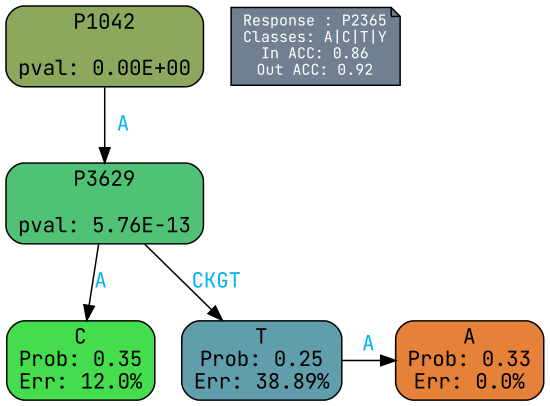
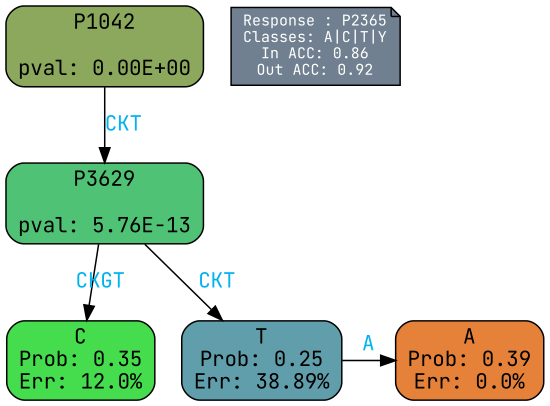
edge "P1042 pval: 0.00E+00" -> "P3629 pval: 5.76E-13": label "A" -> "CKT"
edge "P3629 pval: 5.76E-13" -> "C Prob: 0.35 Err: 12.0%": label "A" -> "CKGT"
edge "P3629 pval: 5.76E-13" -> "T Prob: 0.25 Err: 38.89%": label "CKGT" -> "CKT"
node "A Prob: 0.33 Err: 0.0%": label "A Prob: 0.33 Err: 0.0%" -> "A Prob: 0.39 Err: 0.0%"
